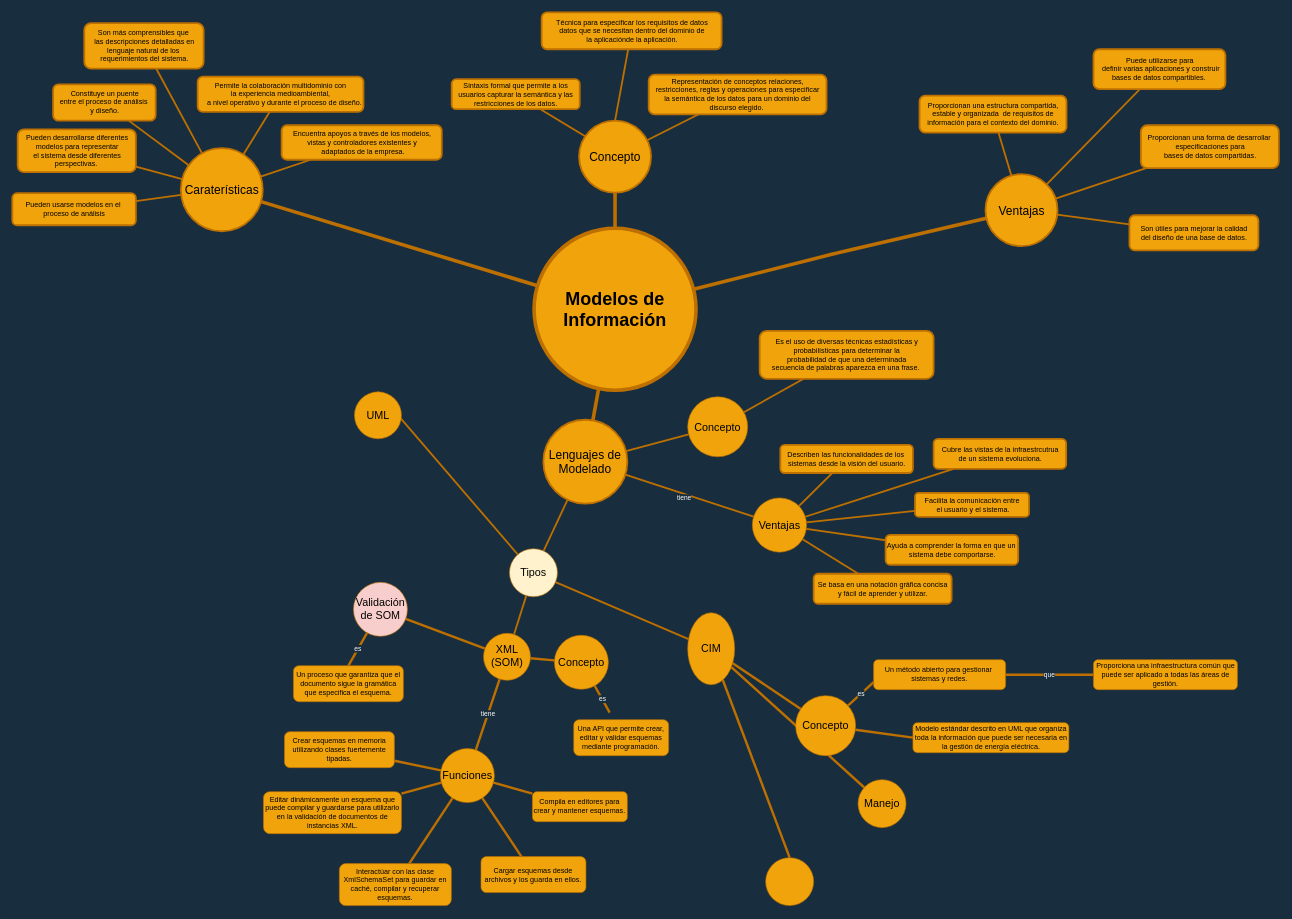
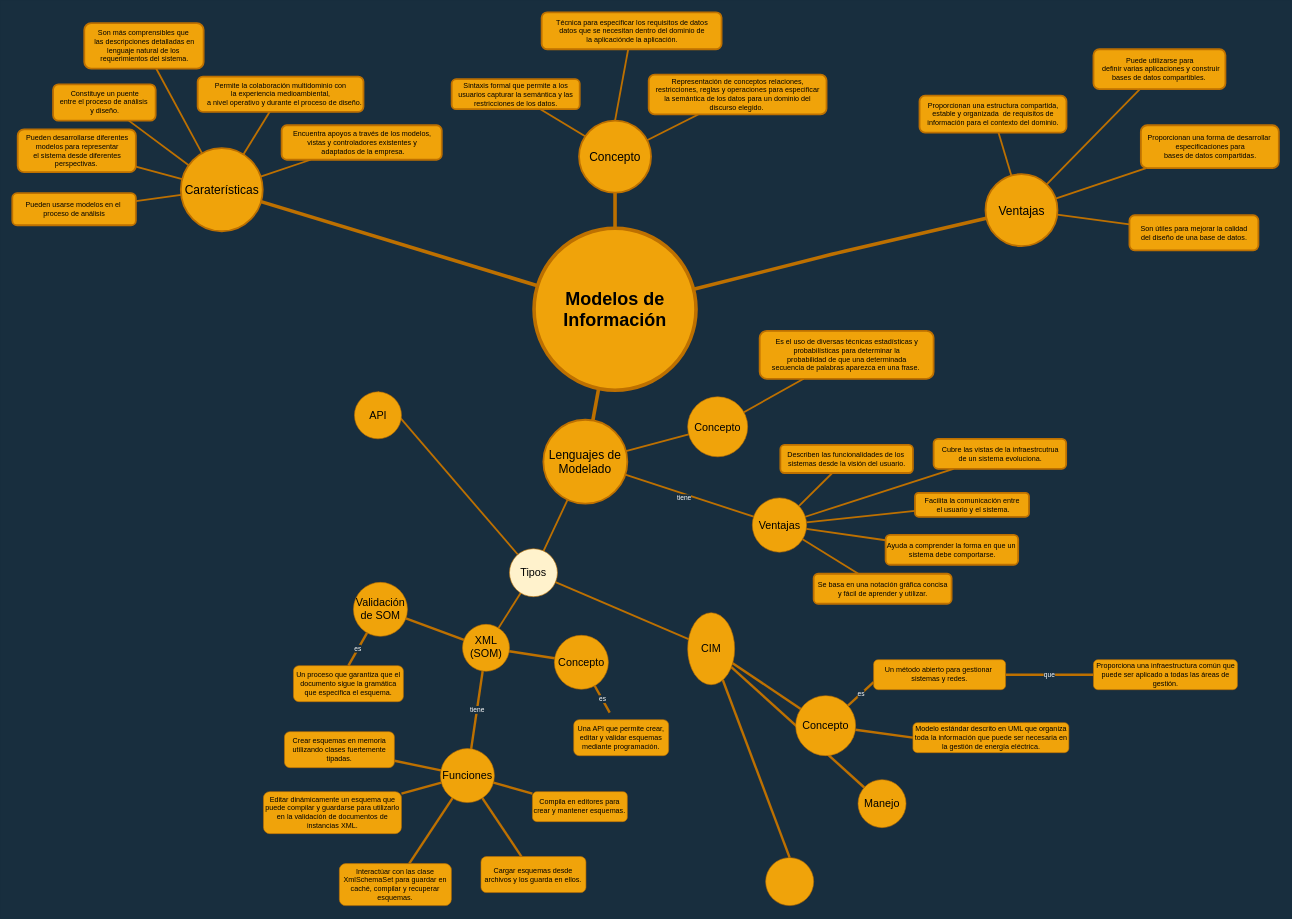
node "UML": label "UML" -> "API"
node "Validación de SOM": fillcolor #f8cecc -> #f0a30a
node "XML (SOM)": moved (507, 657) -> (486, 648)
